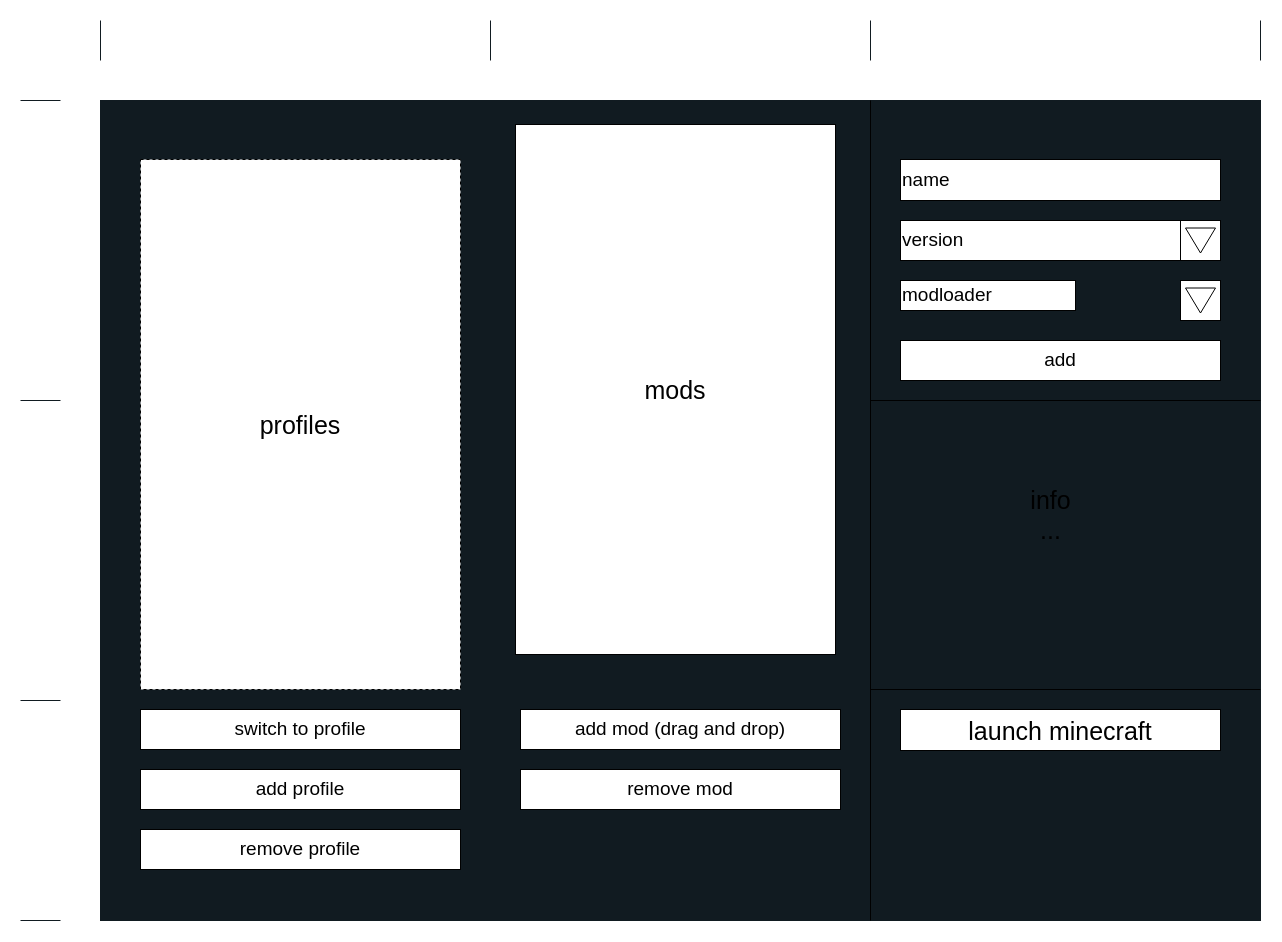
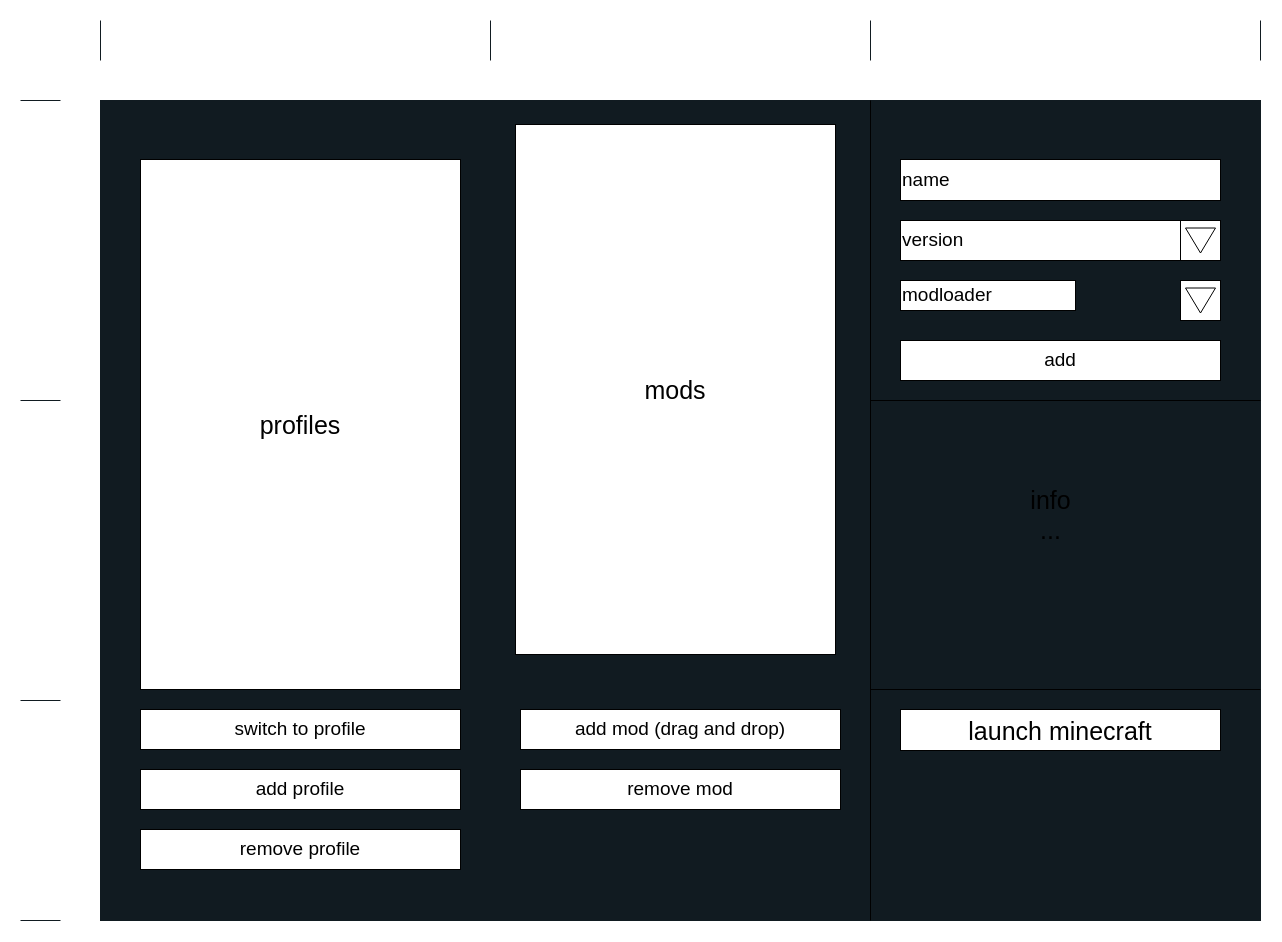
node "profiles": style dashed -> solid
